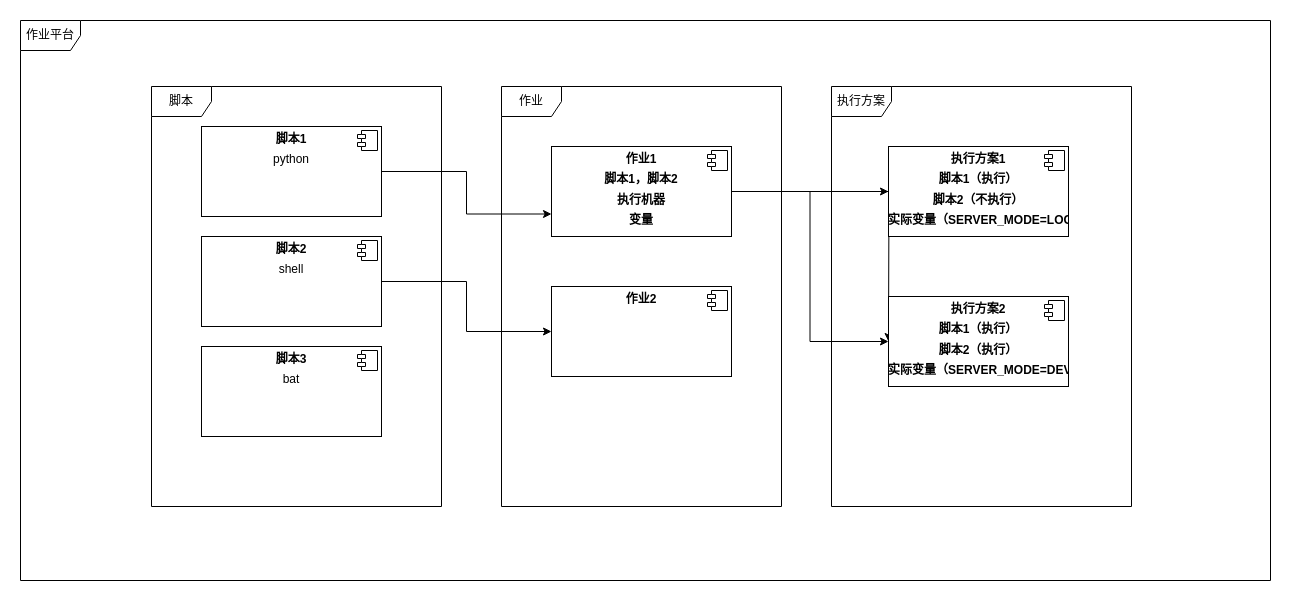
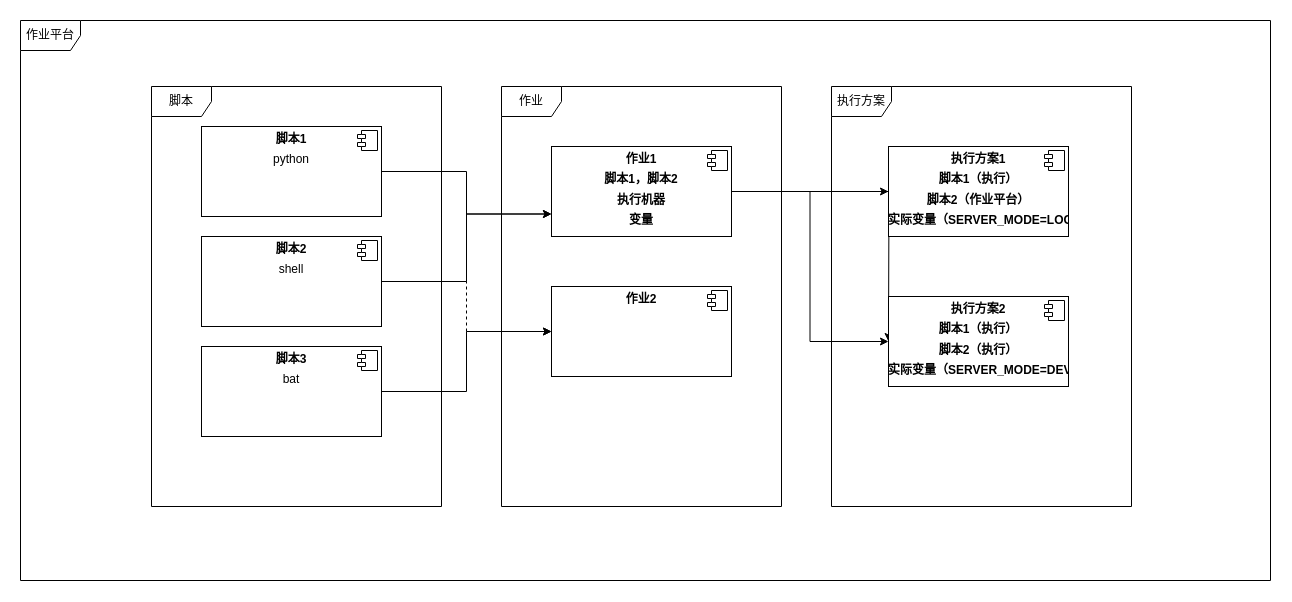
node "执行方案1 脚本1（执行） 脚本2（不执行） 实际变量（SERVER_MODE=LOCAL)": label "执行方案1 脚本1（执行） 脚本2（不执行） 实际变量（SERVER_MODE=LOCAL)" -> "执行方案1 脚本1（执行） 脚本2（作业平台） 实际变量（SERVER_MODE=LOCAL)"
edge "脚本2 shell" -> "作业1 脚本1，脚本2 执行机器 变量": added
edge "脚本2 shell" -> "作业2": style solid -> dashed
edge "脚本3 bat" -> "作业2": added
